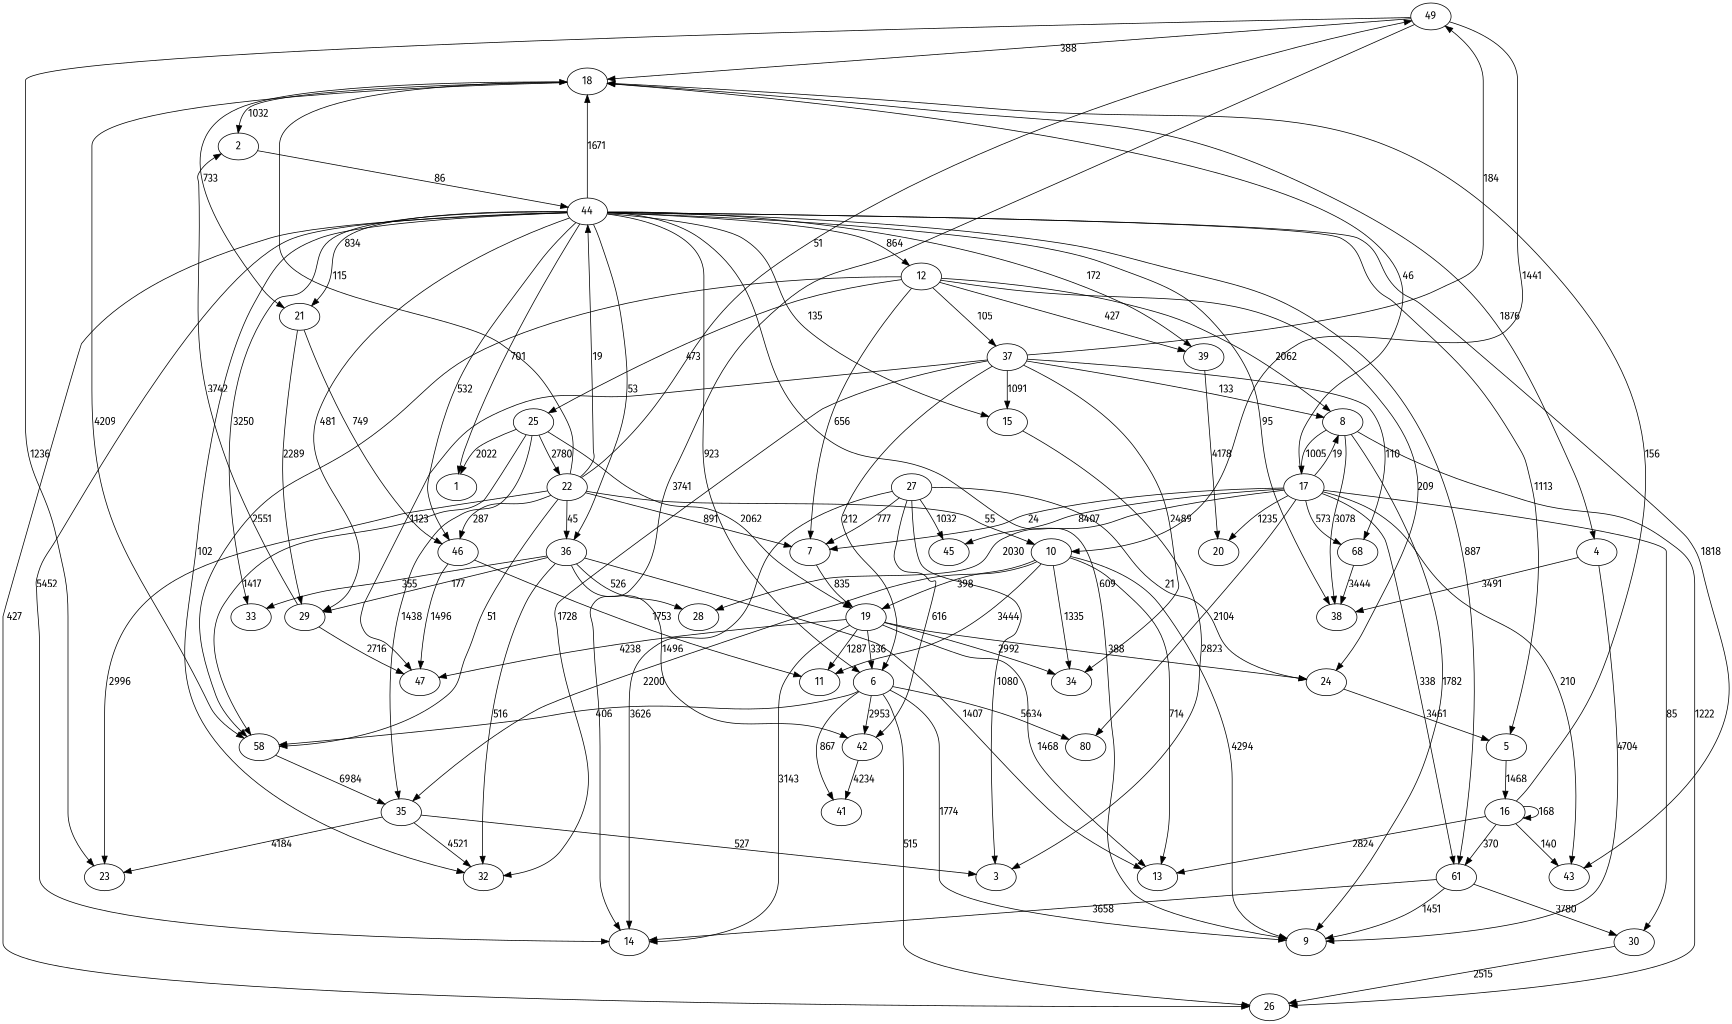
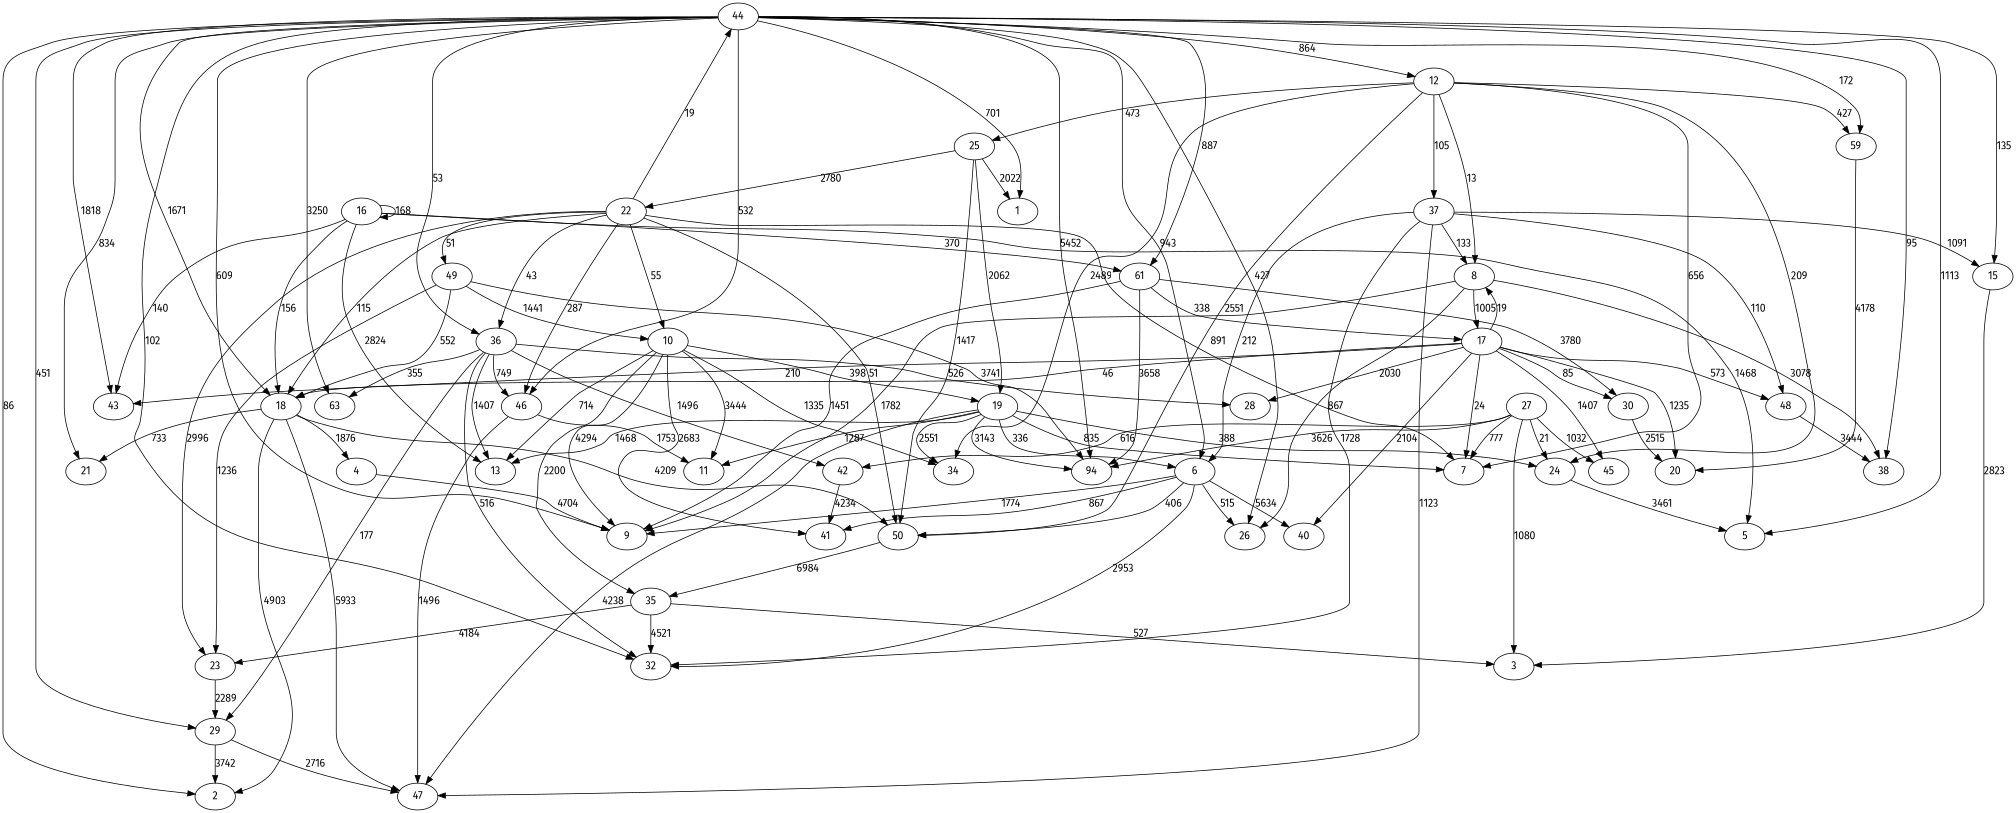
edge "49" -> "18": label "388" -> "552"
edge "18" -> "2": label "1032" -> "4903"
edge "2" -> "44": reversed
edge "37" -> "49": removed, label "184"
node "39": label "39" -> "59"
edge "12" -> "8": label "2062" -> "13"
edge "44" -> "29": label "481" -> "451"
edge "21" -> "46": now "36" -> "46"
edge "44" -> "6": label "923" -> "943"
edge "21" -> "29": now "23" -> "29"
edge "10" -> "41": added, label "2683"
edge "37" -> "34": now "12" -> "34"
edge "22" -> "36": label "45" -> "43"
edge "17" -> "45": label "8407" -> "1407"
node "68": label "68" -> "48"
edge "4" -> "38": removed, label "3491"
edge "25" -> "35": removed, label "1438"
edge "7" -> "19": reversed
edge "18" -> "47": added, label "5933"
node "33": label "33" -> "63"
edge "19" -> "34": label "2992" -> "2551"
edge "17" -> "61": reversed
edge "6" -> "42": now "6" -> "32"
edge "8" -> "26": label "1222" -> "867"
node "58": label "58" -> "50"
node "80": label "80" -> "40"
edge "5" -> "16": reversed
node "14": label "14" -> "94"
edge "30" -> "26": now "30" -> "20"
